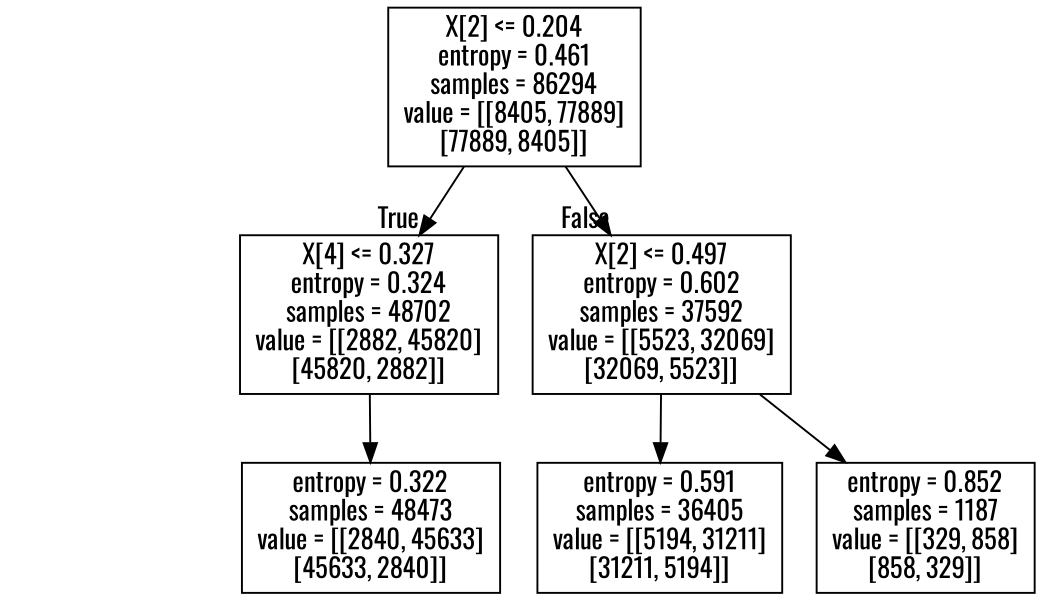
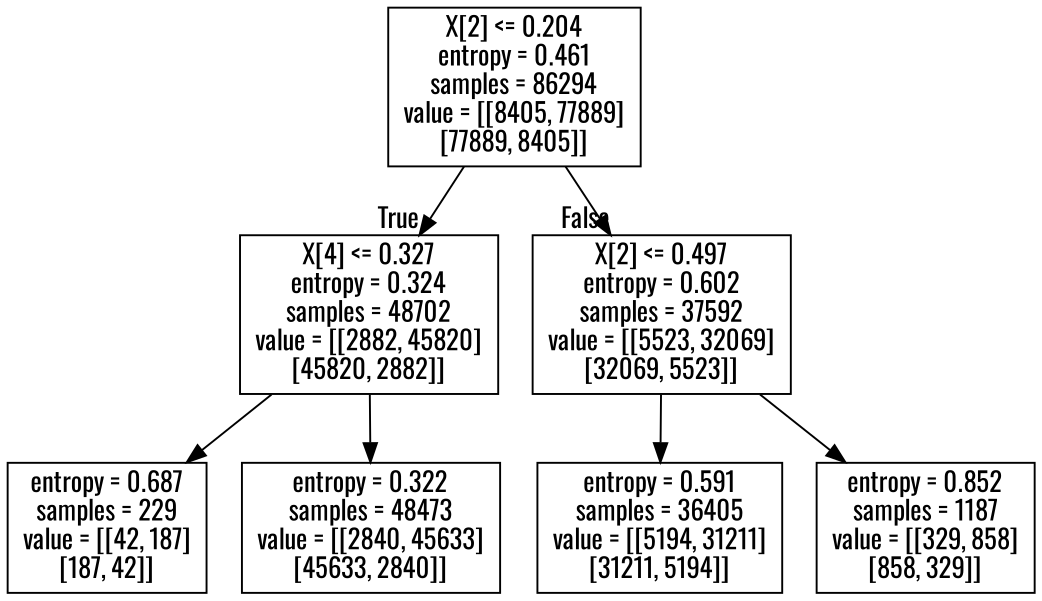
node "entropy = 0.687 samples = 229 value = [[42, 187] [187, 42]]": added
